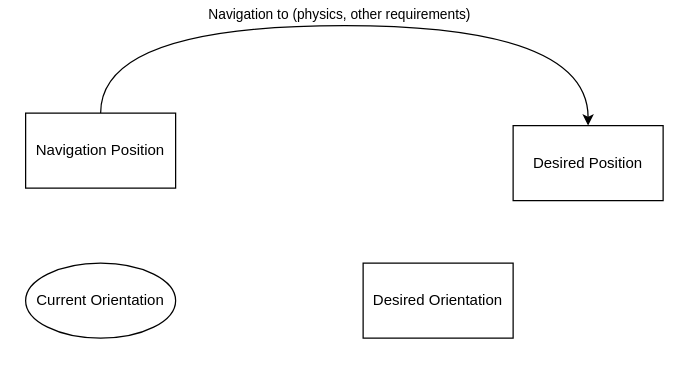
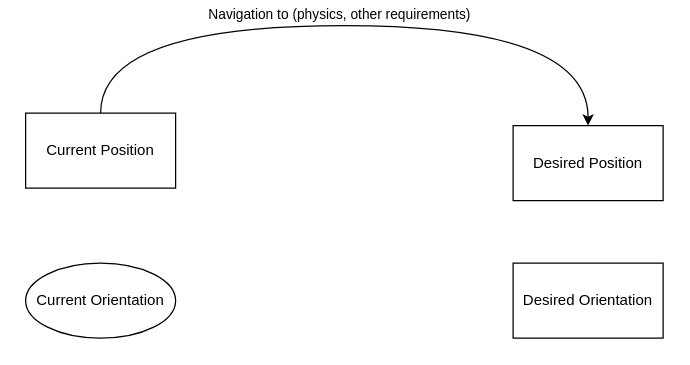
node "Navigation Position": label "Navigation Position" -> "Current Position"
node "Desired Orientation": moved (438, 301) -> (588, 301)
